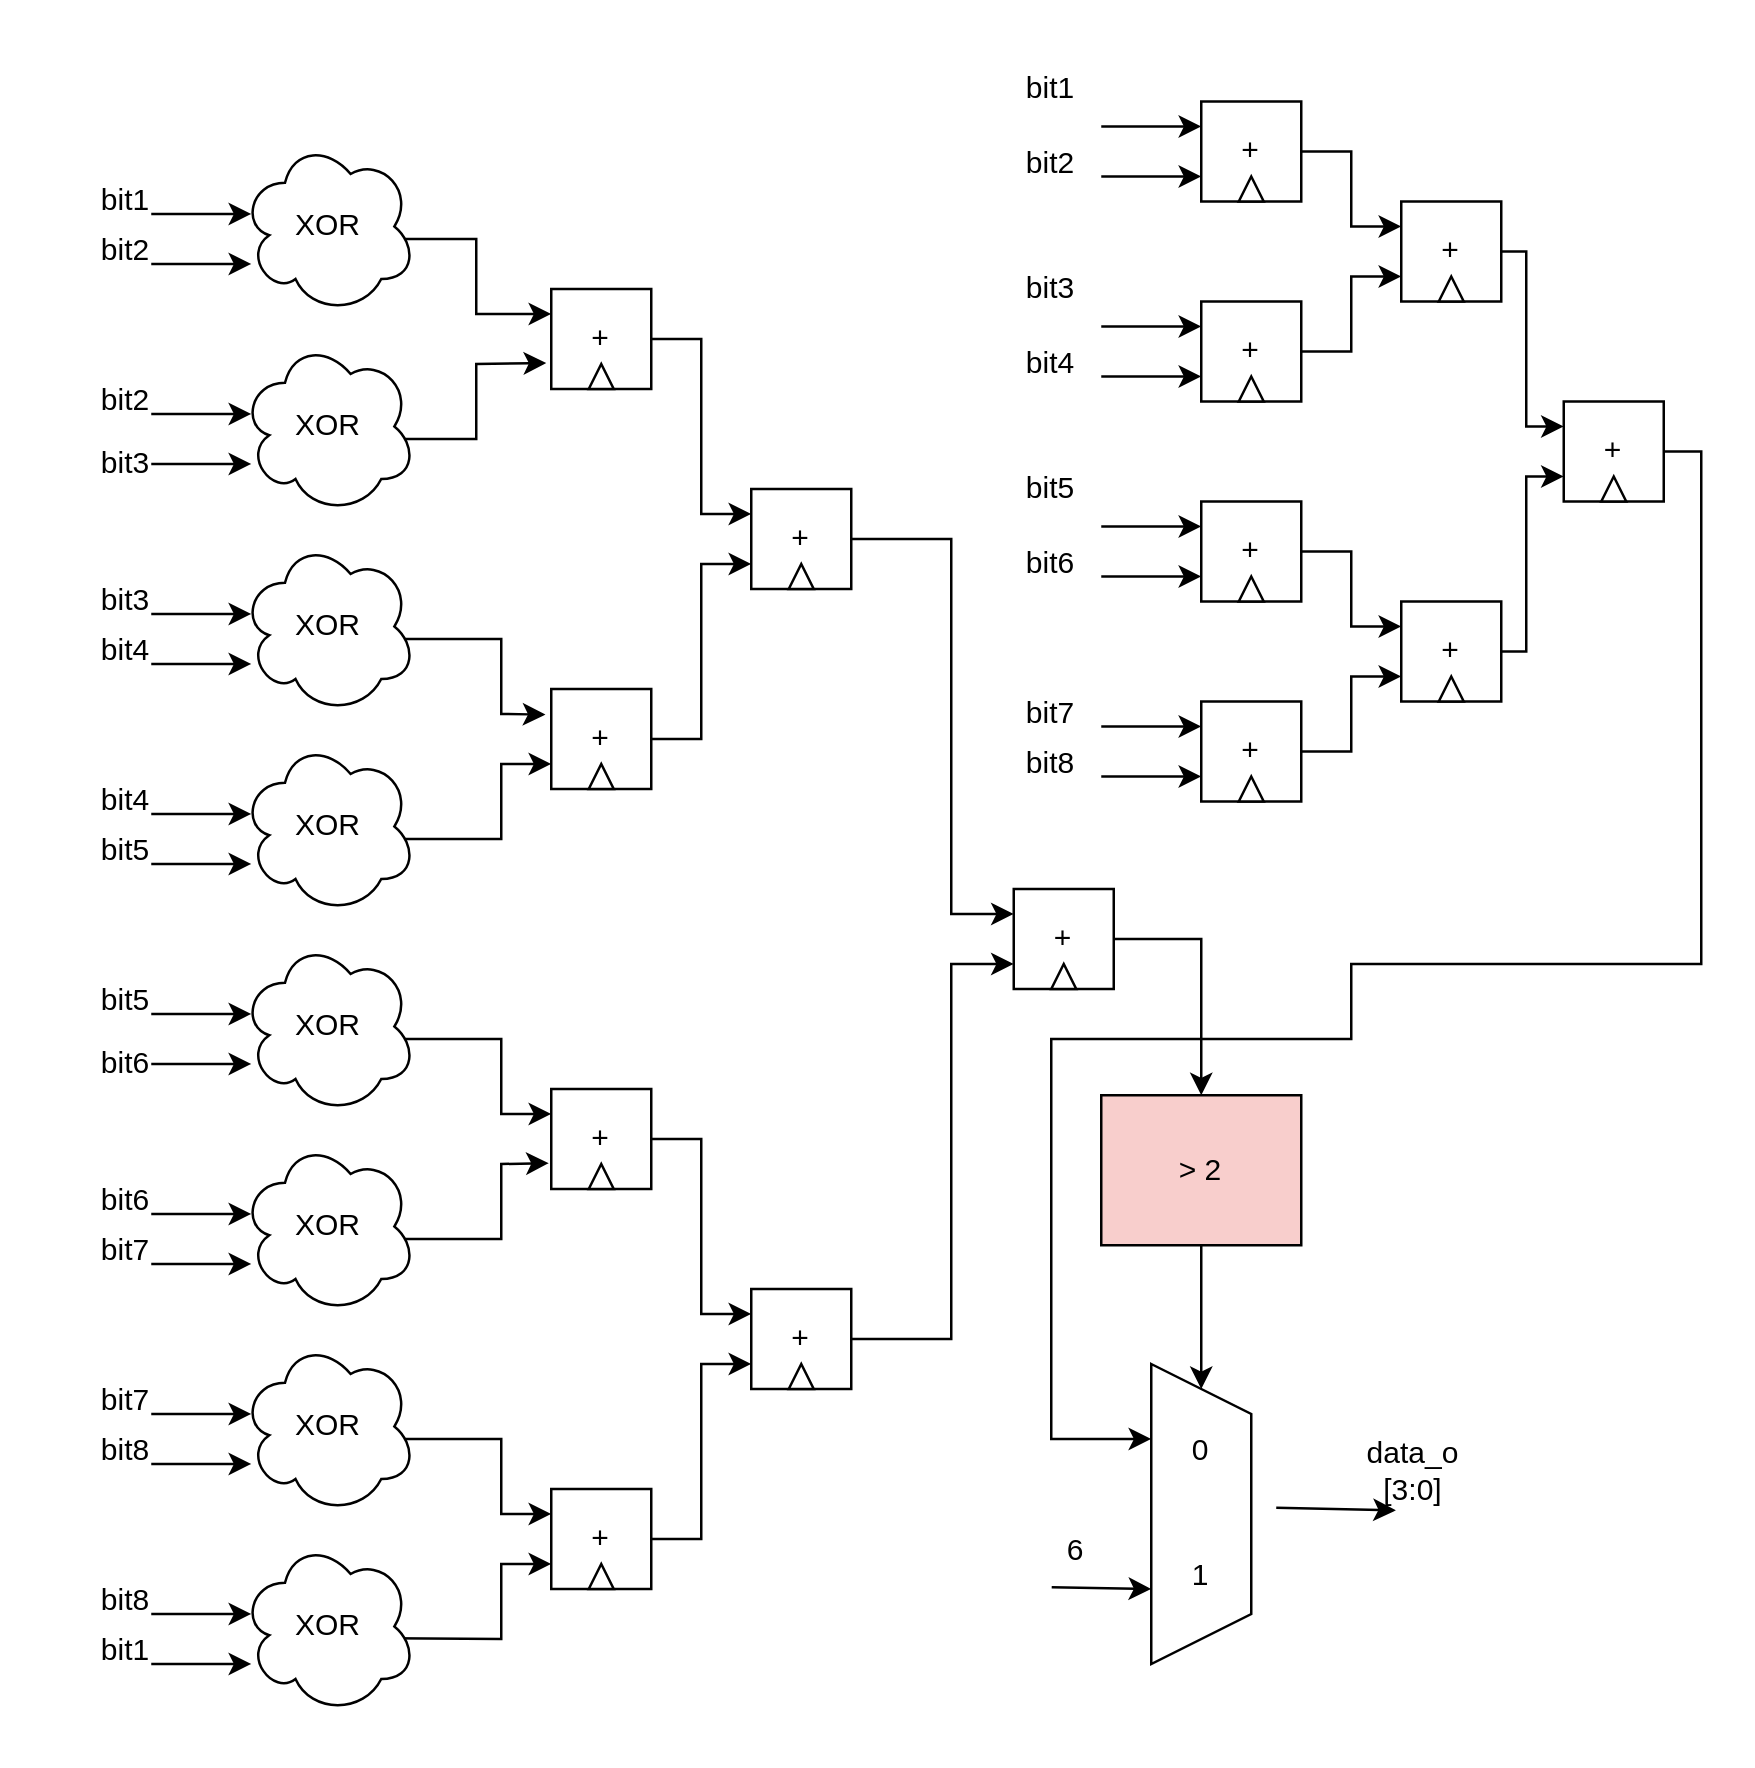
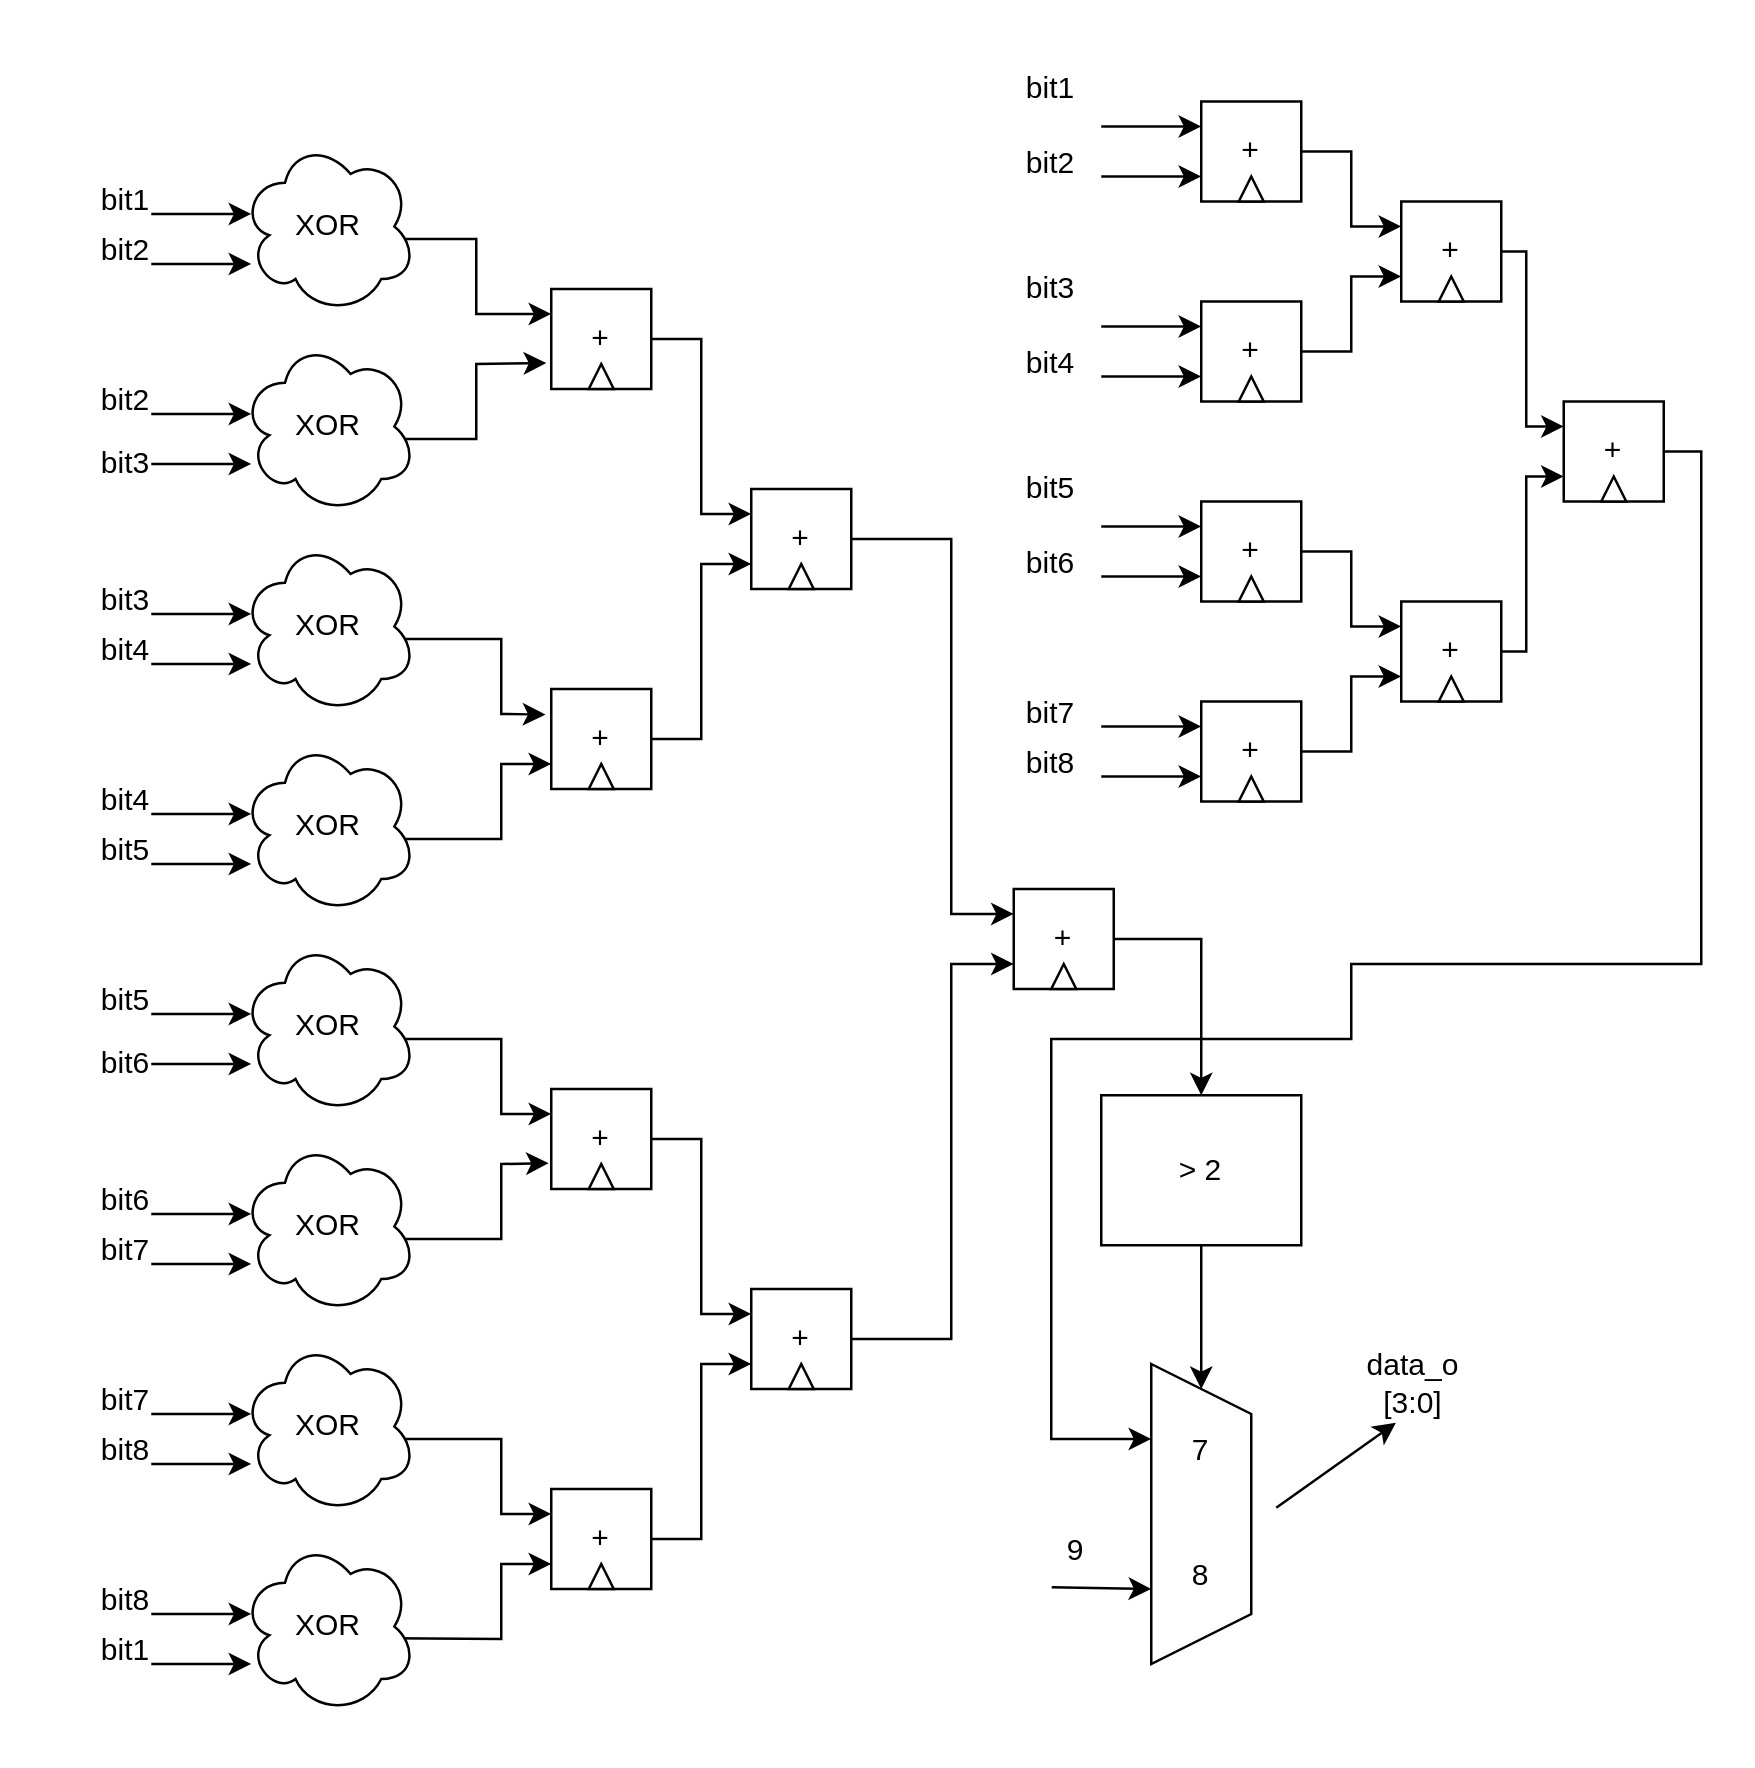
node "> 2": fillcolor #f8cecc -> #ffffff
node "0": label "0" -> "7"
node "data_o [3:0]": moved (1414, 1470) -> (1414, 1383)
node "6": label "6" -> "9"
node "1": label "1" -> "8"
